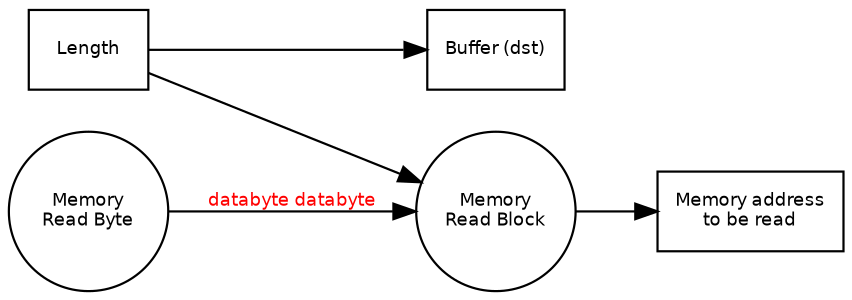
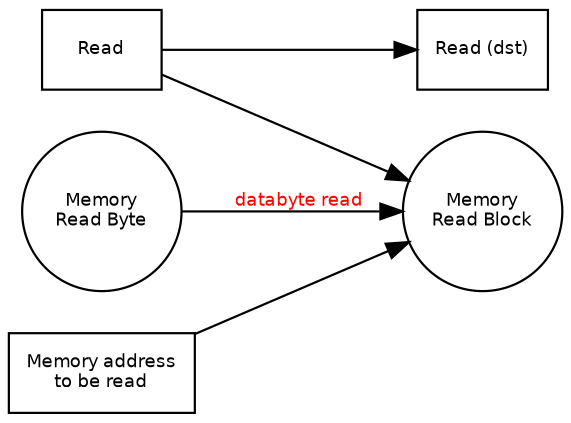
node "Length": label "Length" -> "Read"
node "Buffer (dst)": label "Buffer (dst)" -> "Read (dst)"
edge "Memory Read Byte" -> "Memory Read Block": label "databyte databyte" -> "databyte read"
edge "Memory Read Block" -> "Memory address to be read": reversed
